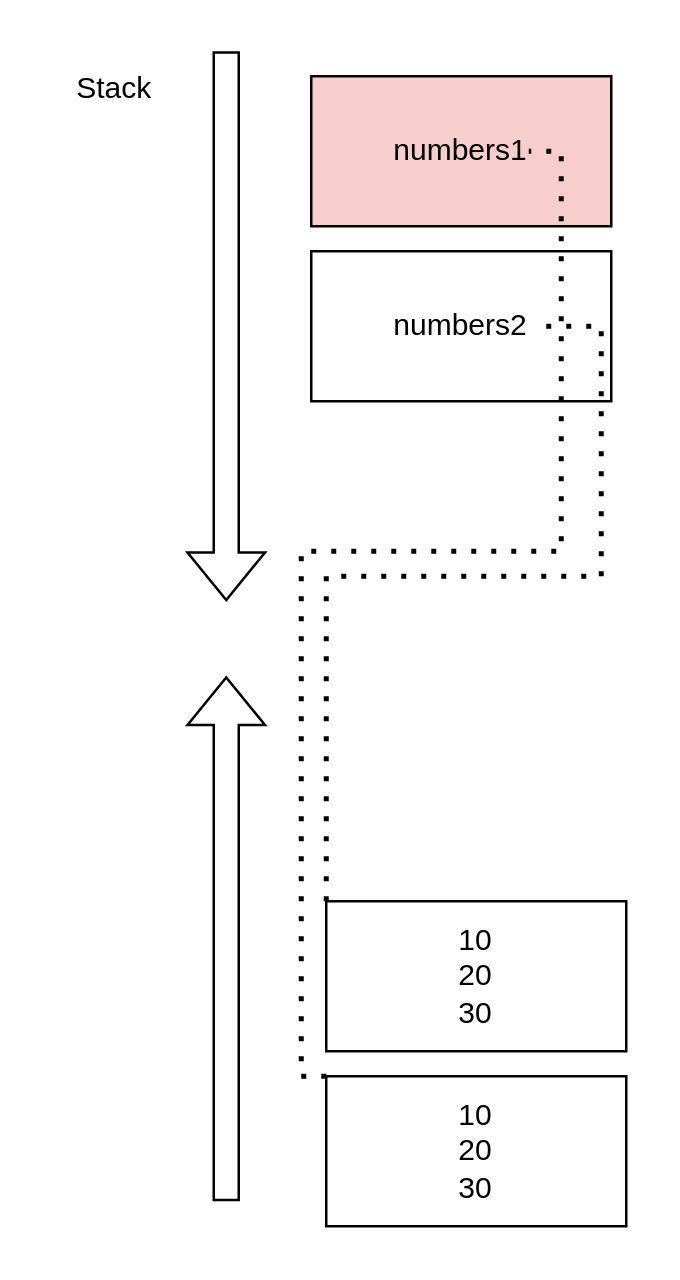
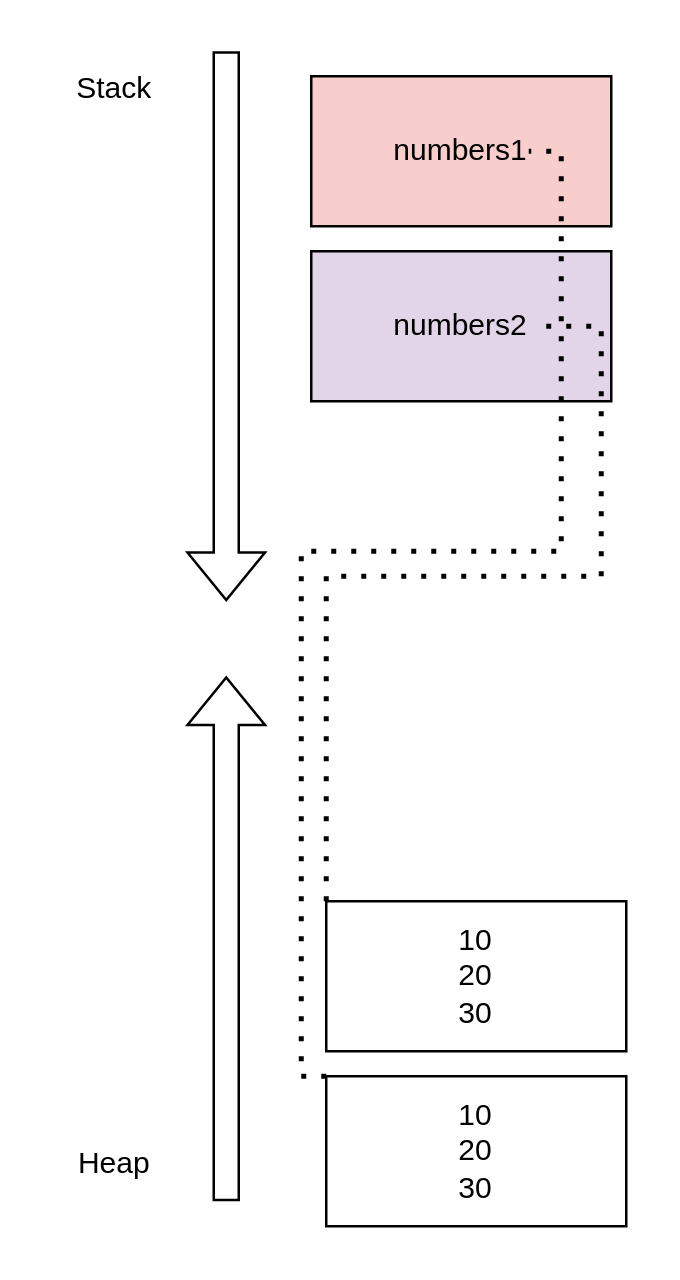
node "numbers2": fillcolor #ffffff -> #e1d5e7
node "Heap": added
